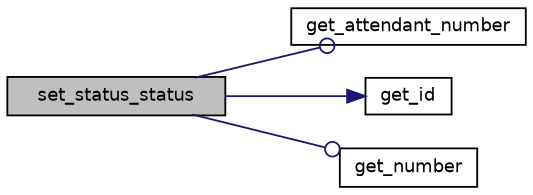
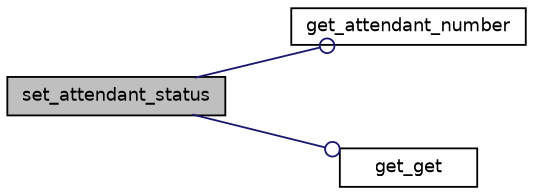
node "set_status_status": label "set_status_status" -> "set_attendant_status"
node "get_id": removed
node "get_number": label "get_number" -> "get_get"
